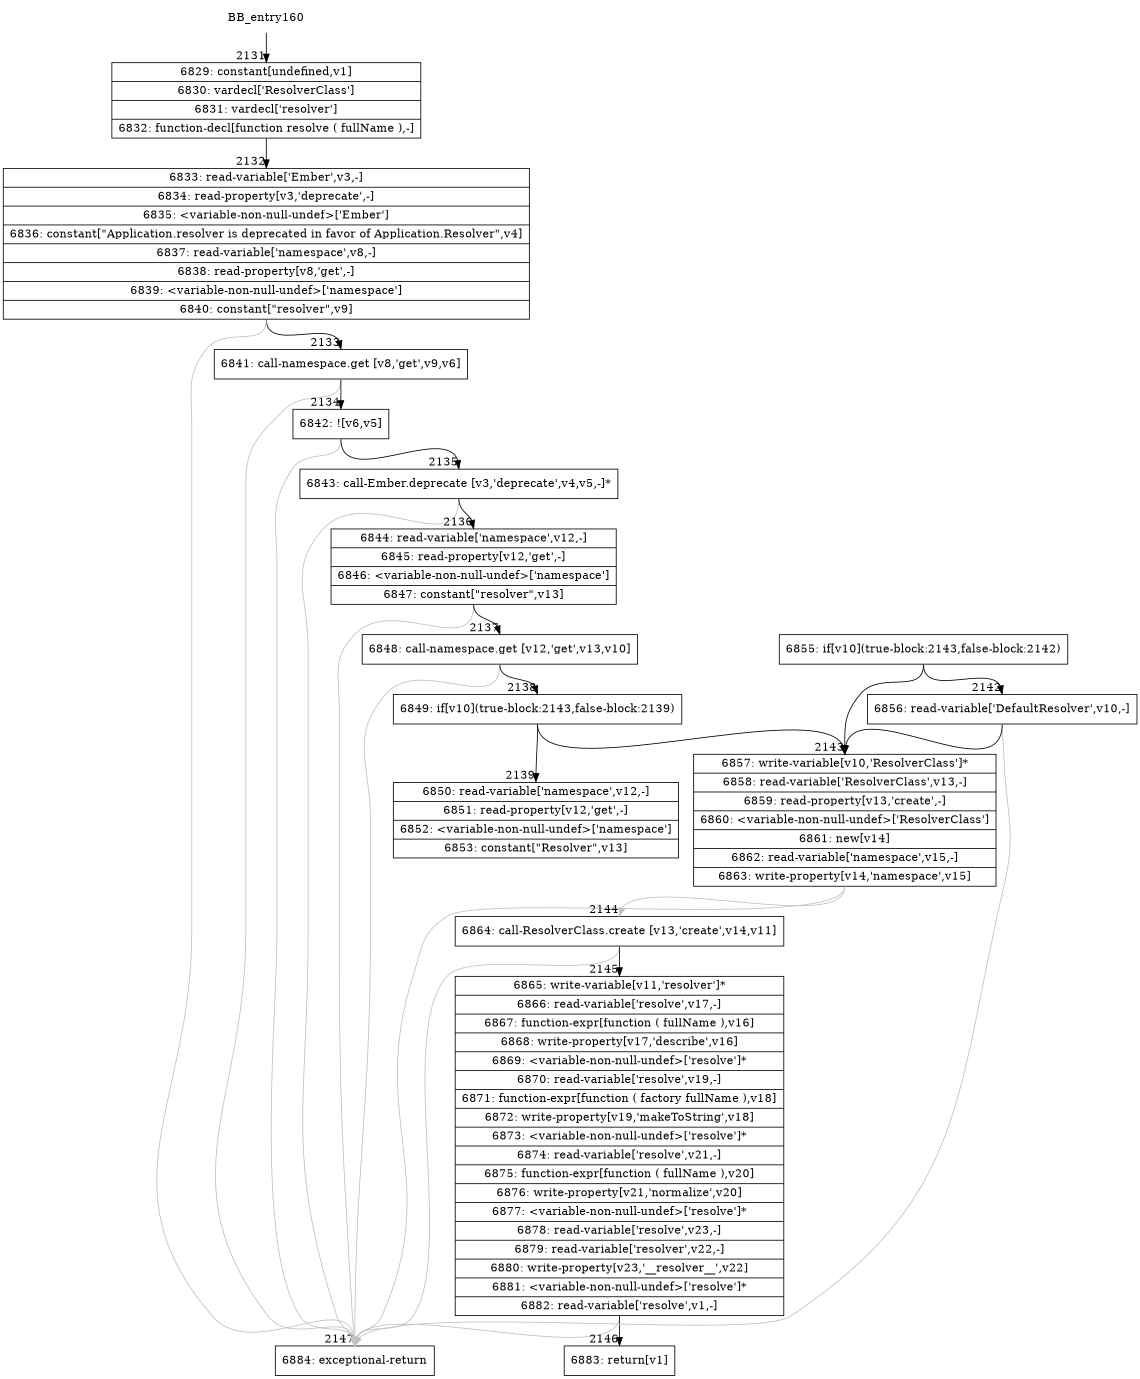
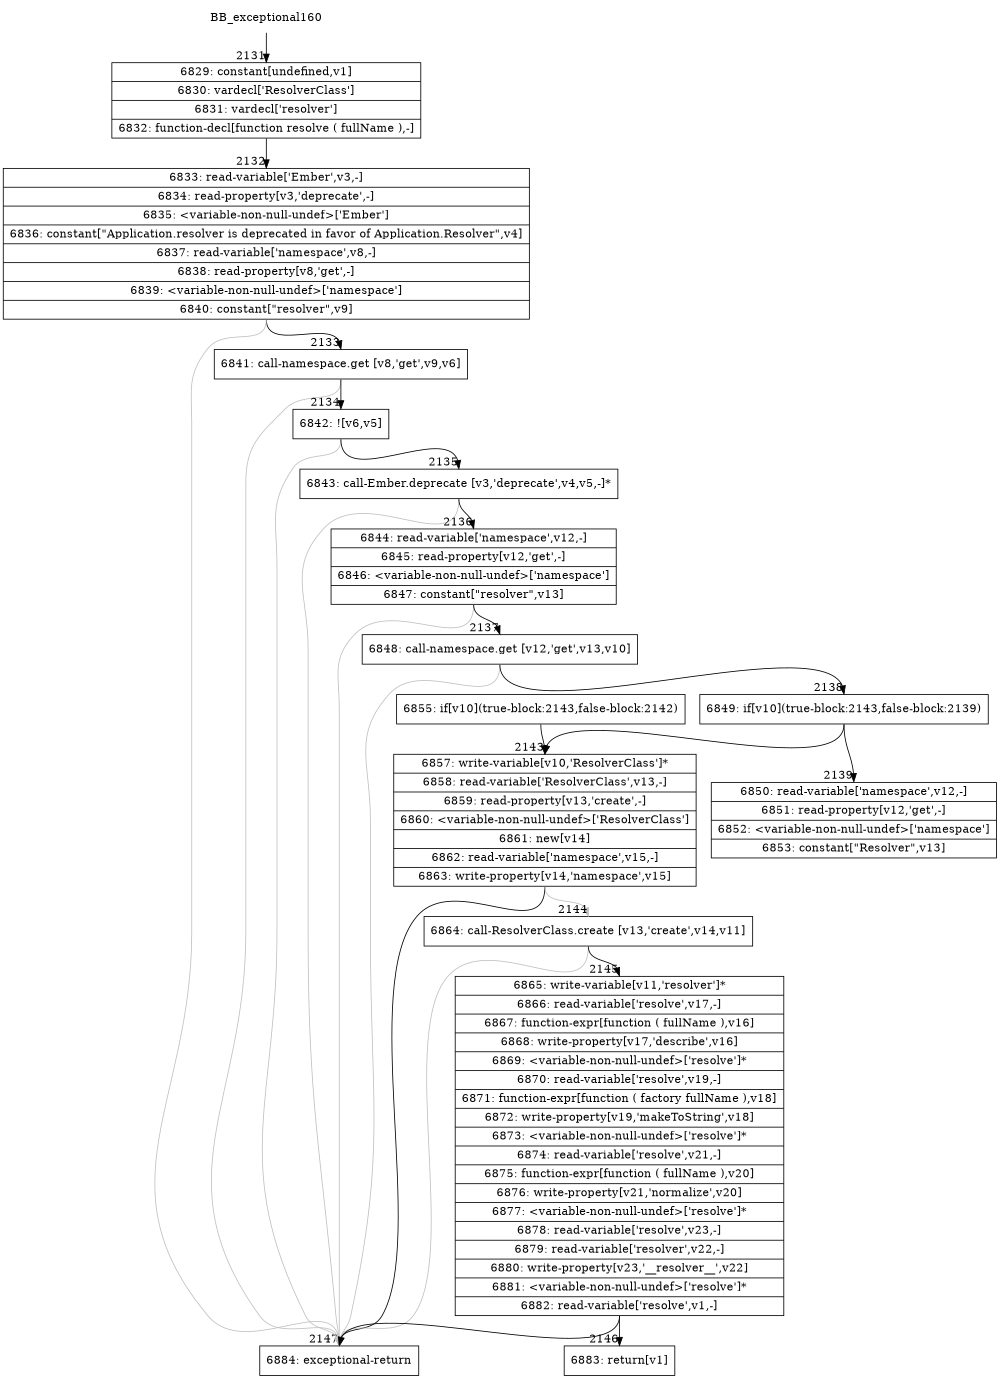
node "BB_entry160": label "BB_entry160" -> "BB_exceptional160"
node "6856: read-variable['DefaultResolver',v10,-]": removed
edge "6857: write-variable[v10,'ResolverClass']*" -> "6884: exceptional-return": color gray -> black
edge "6865: write-variable[v11,'resolver']*" -> "6884: exceptional-return": color gray -> black
